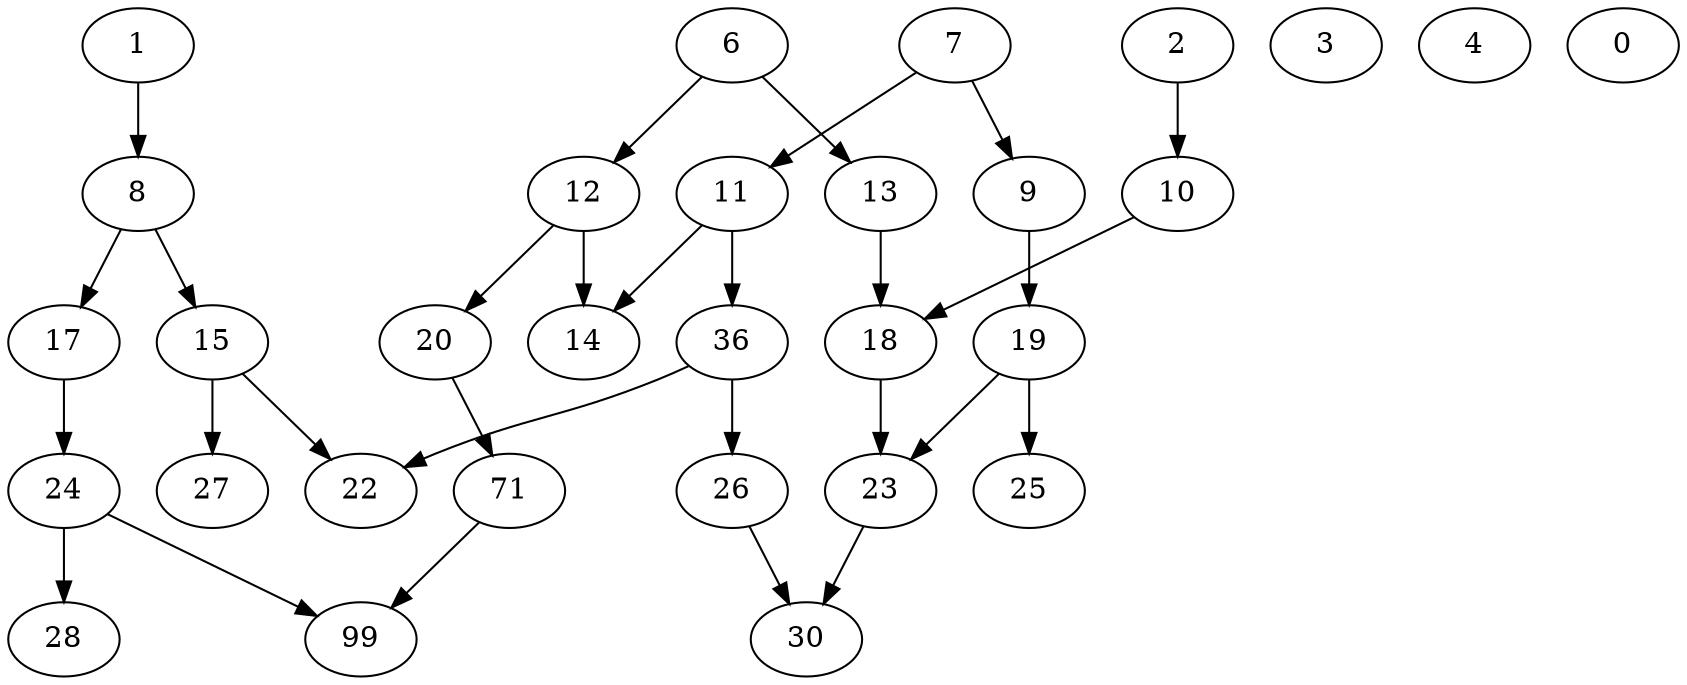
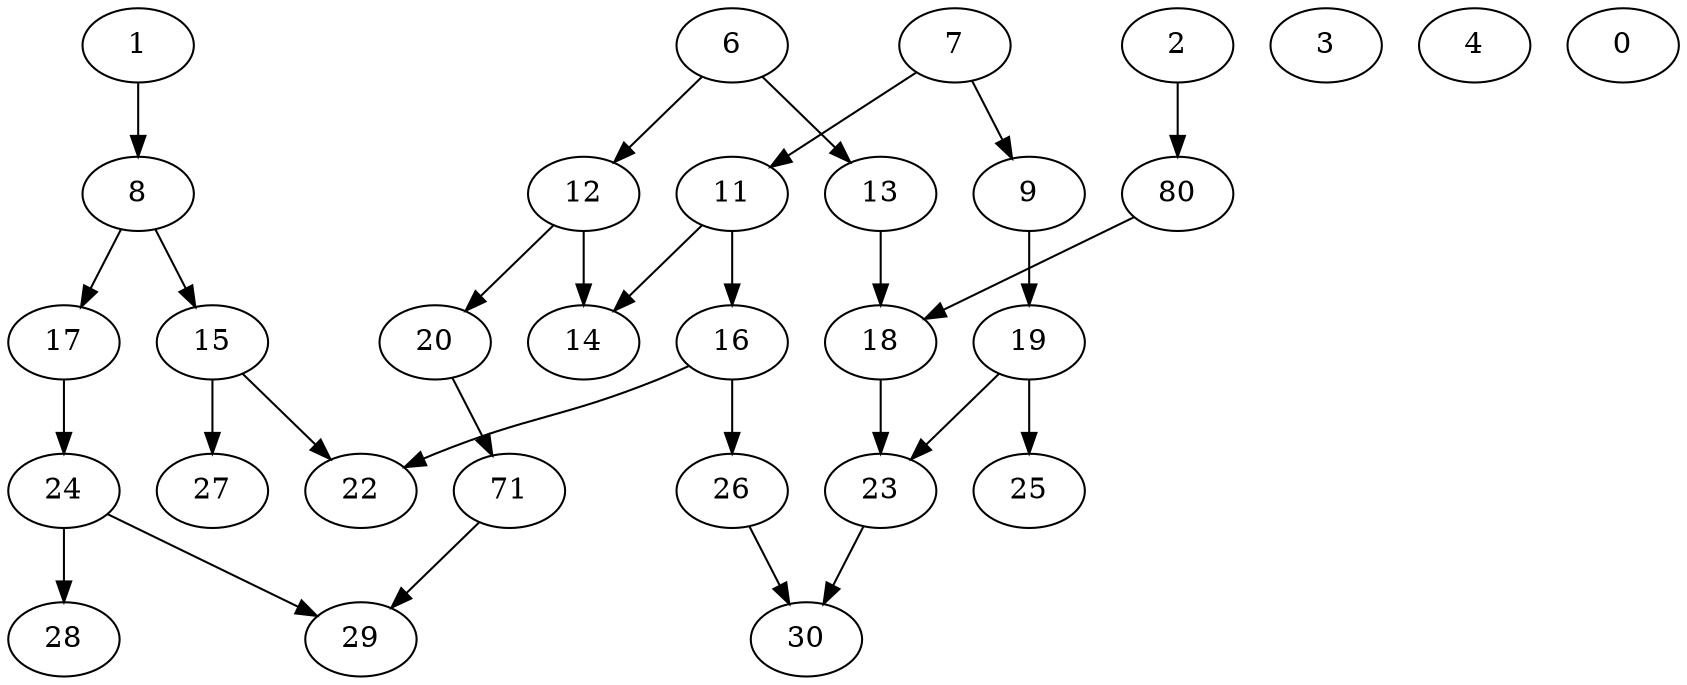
node "10": label "10" -> "80"
node "36": label "36" -> "16"
node "99": label "99" -> "29"
